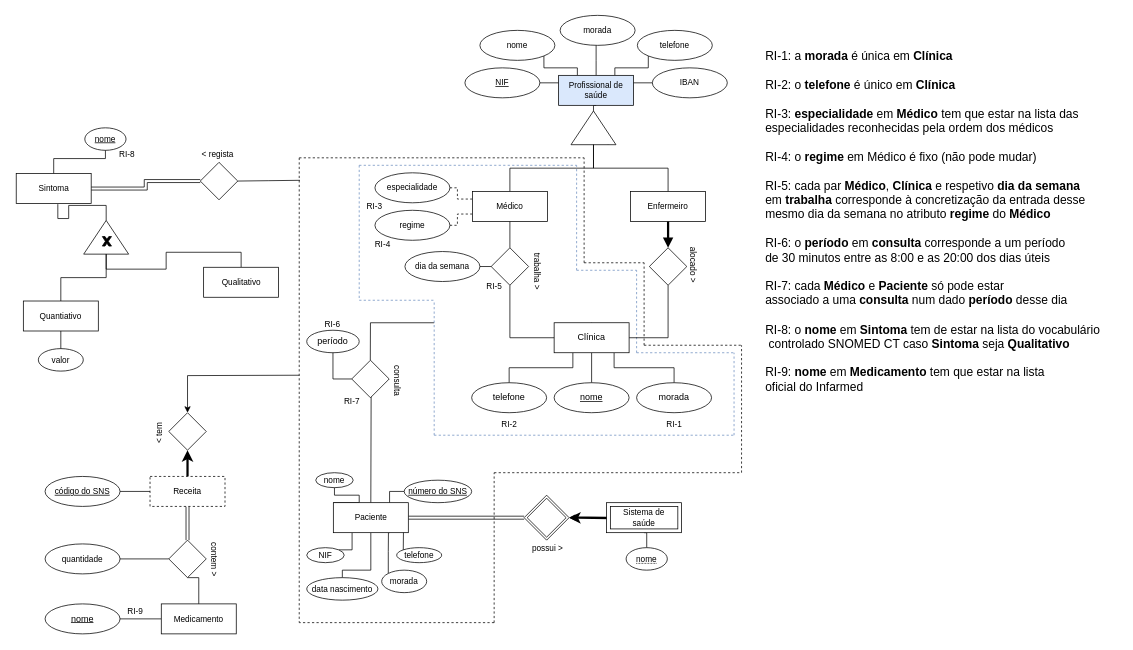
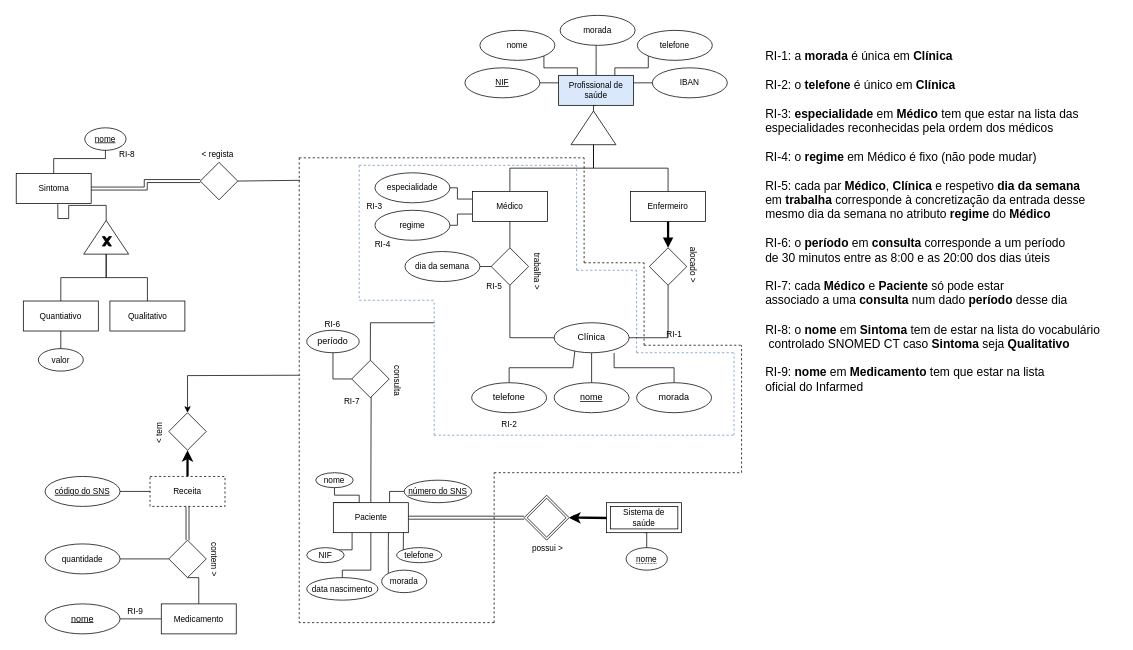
edge "especialidade" -- "Médico": style dashed -> solid
edge "Médico" -- "regime": style dashed -> solid
node "Qualitativo": moved (241, 282) -> (147, 316)
node "Clínica": shape rectangle -> ellipse
node "RI-1": moved (674, 424) -> (674, 334)
